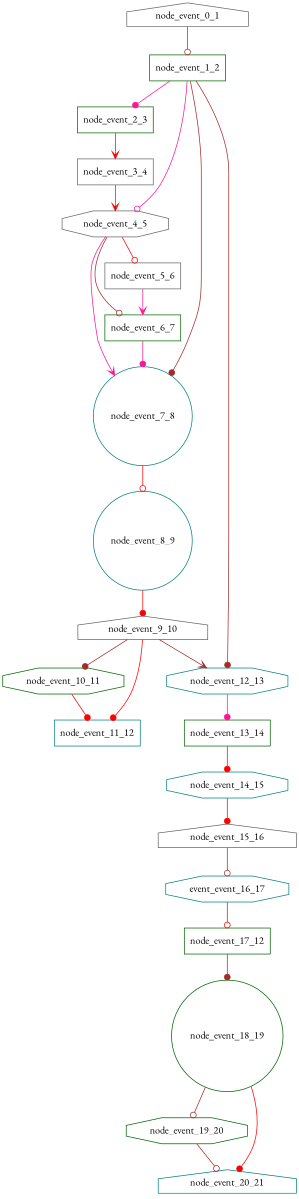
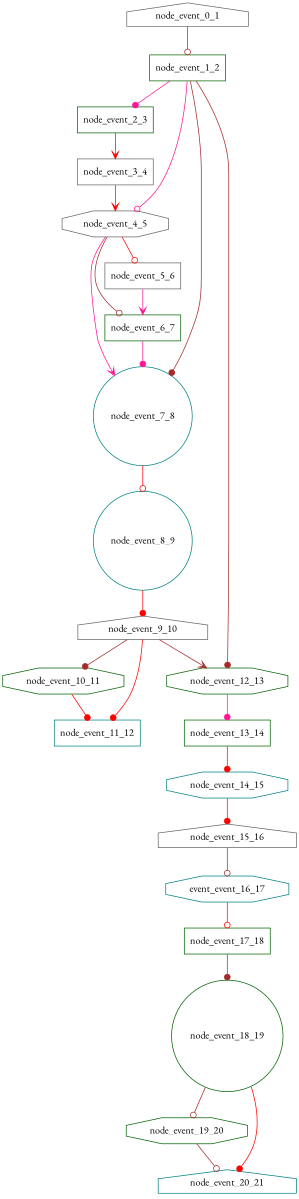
node "node_event_12_13": color teal -> darkgreen
node "node_event_17_12": label "node_event_17_12" -> "node_event_17_18"
